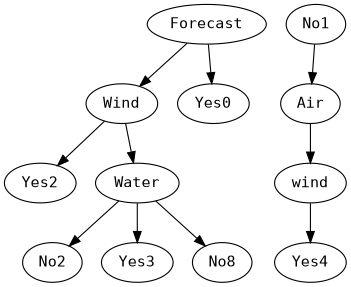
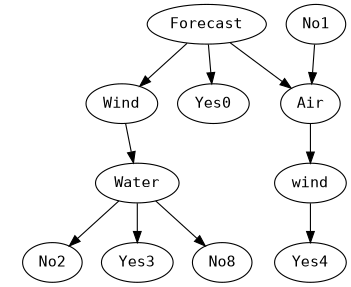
edge "Forecast" -> "Air": added
node "Yes2": removed
